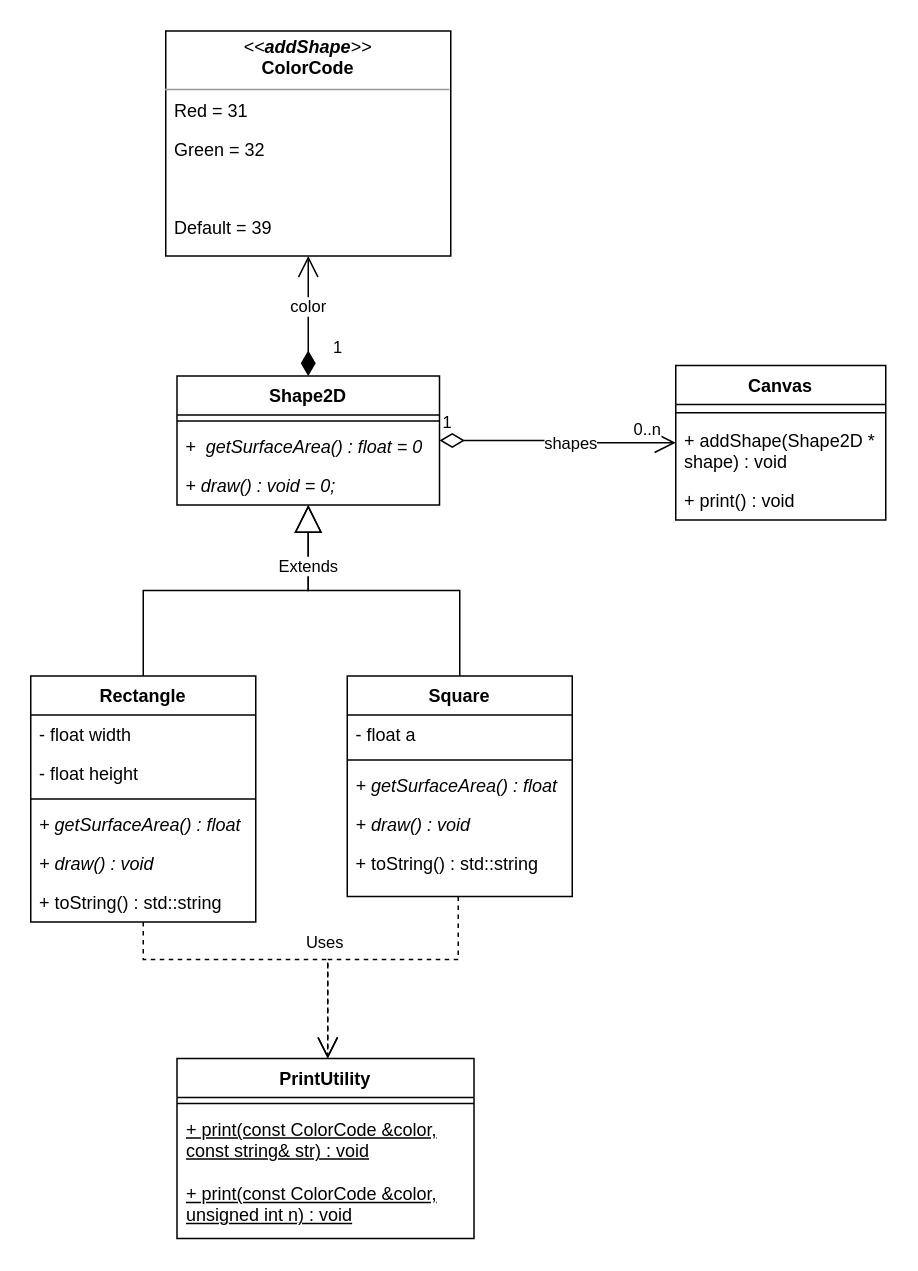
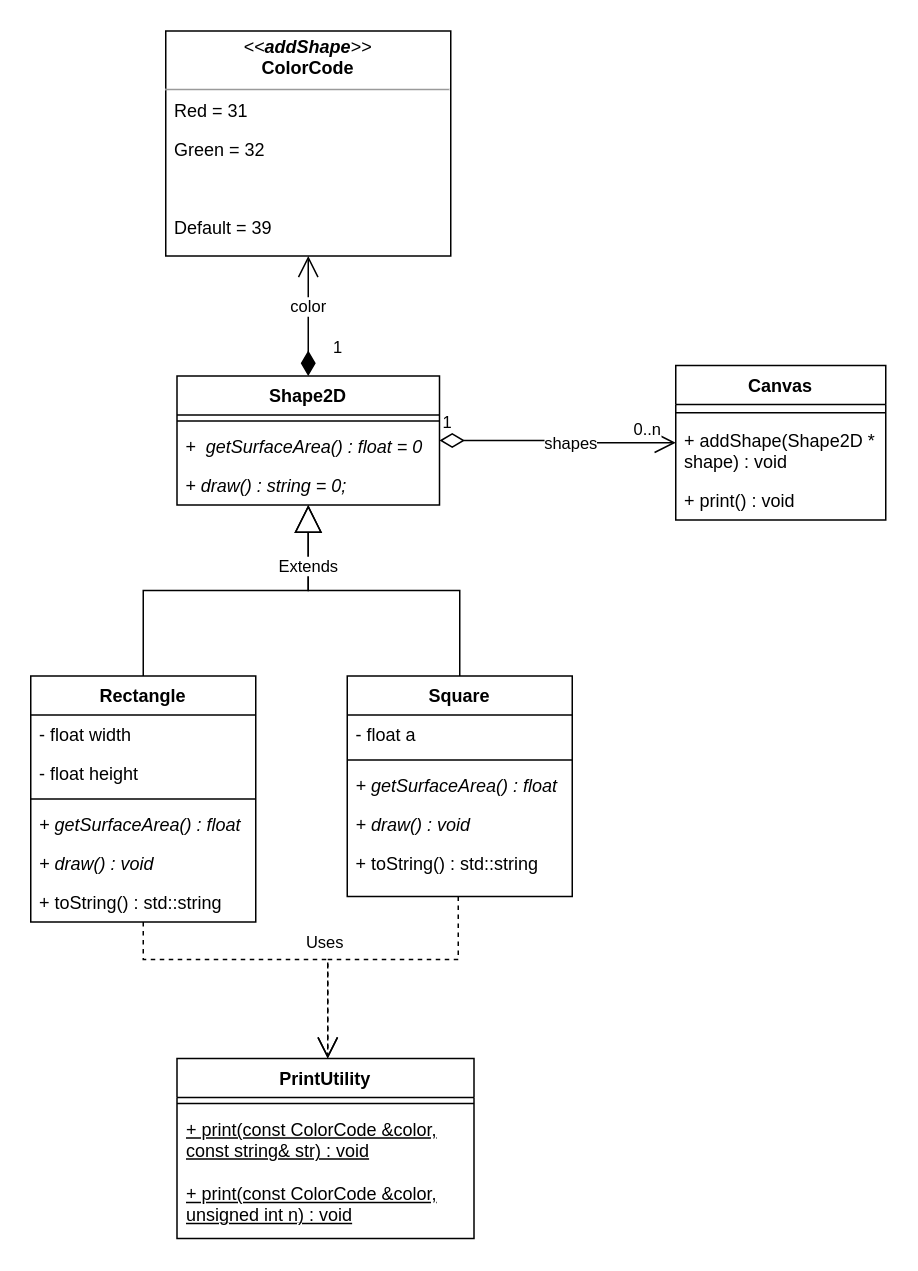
node "+ draw() : void = 0;": label "+ draw() : void = 0;" -> "+ draw() : string = 0;"
